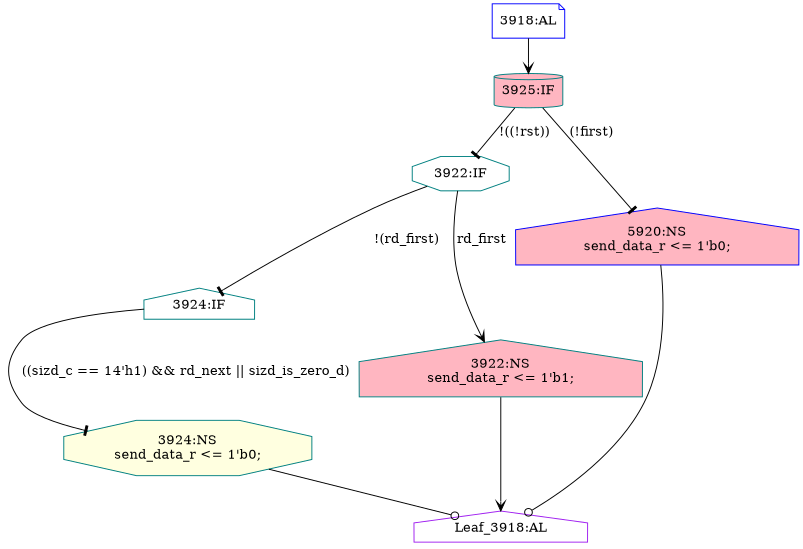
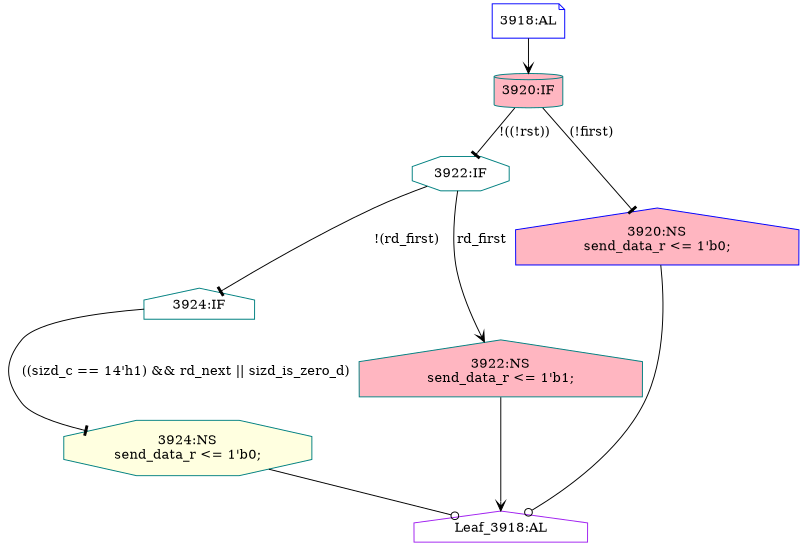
node "3925:IF": label "3925:IF" -> "3920:IF"
node "5920:NS send_data_r <= 1'b0;": label "5920:NS send_data_r <= 1'b0;" -> "3920:NS send_data_r <= 1'b0;"
